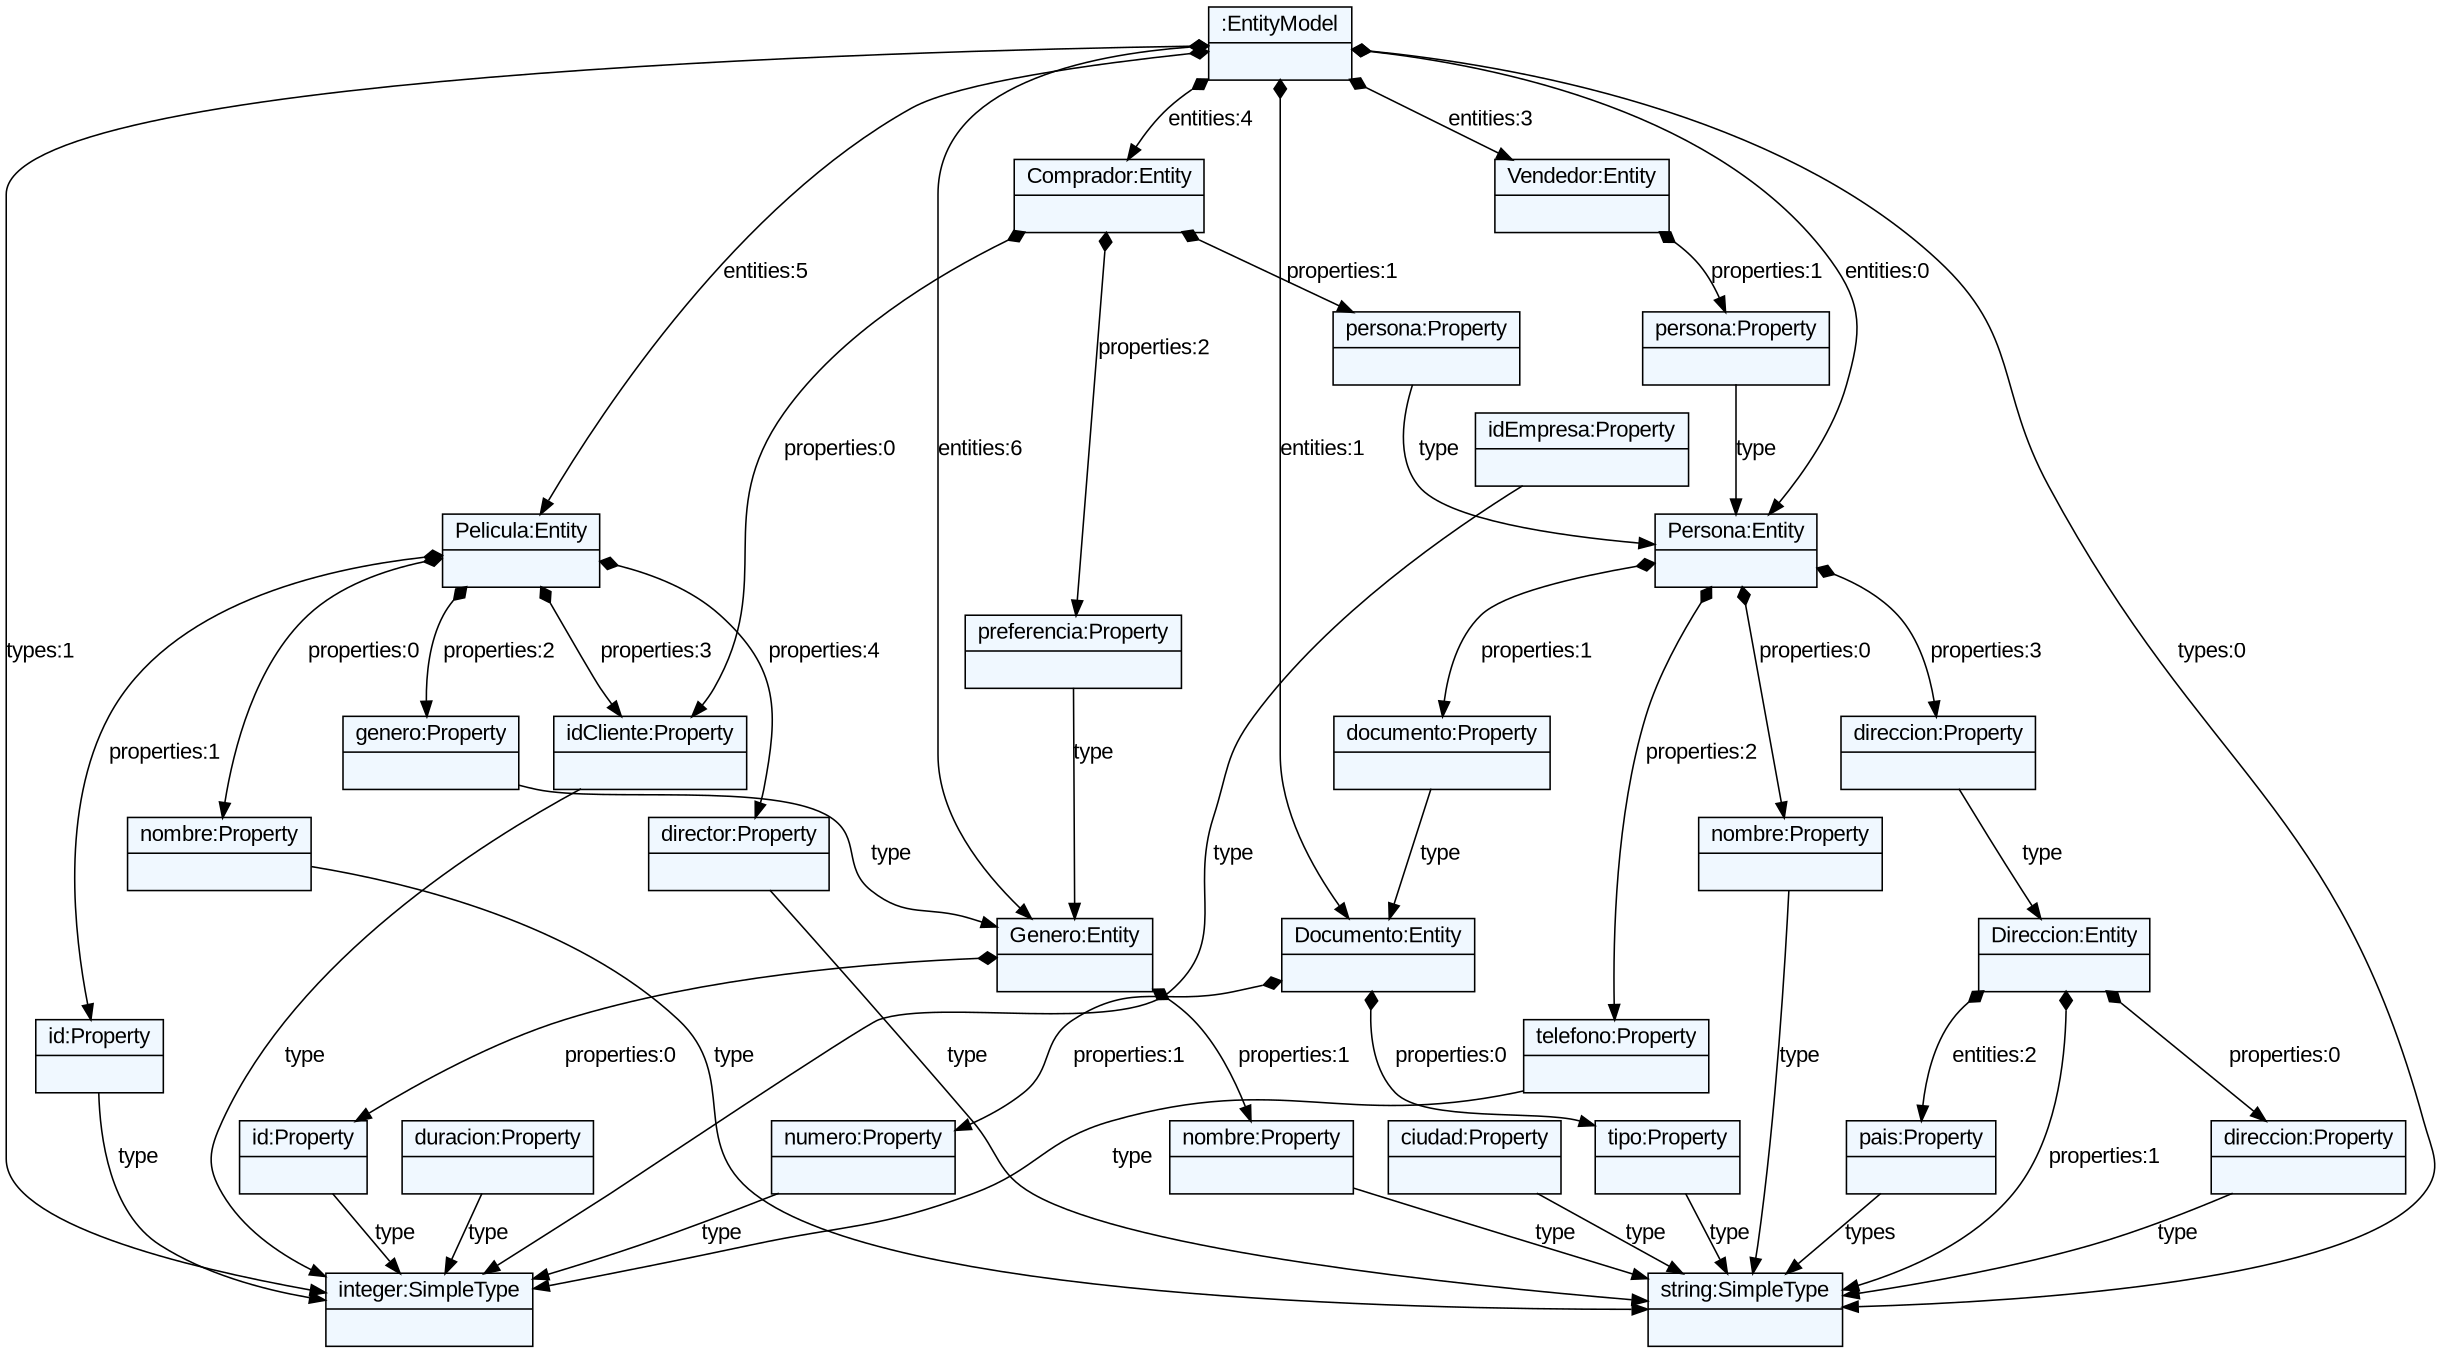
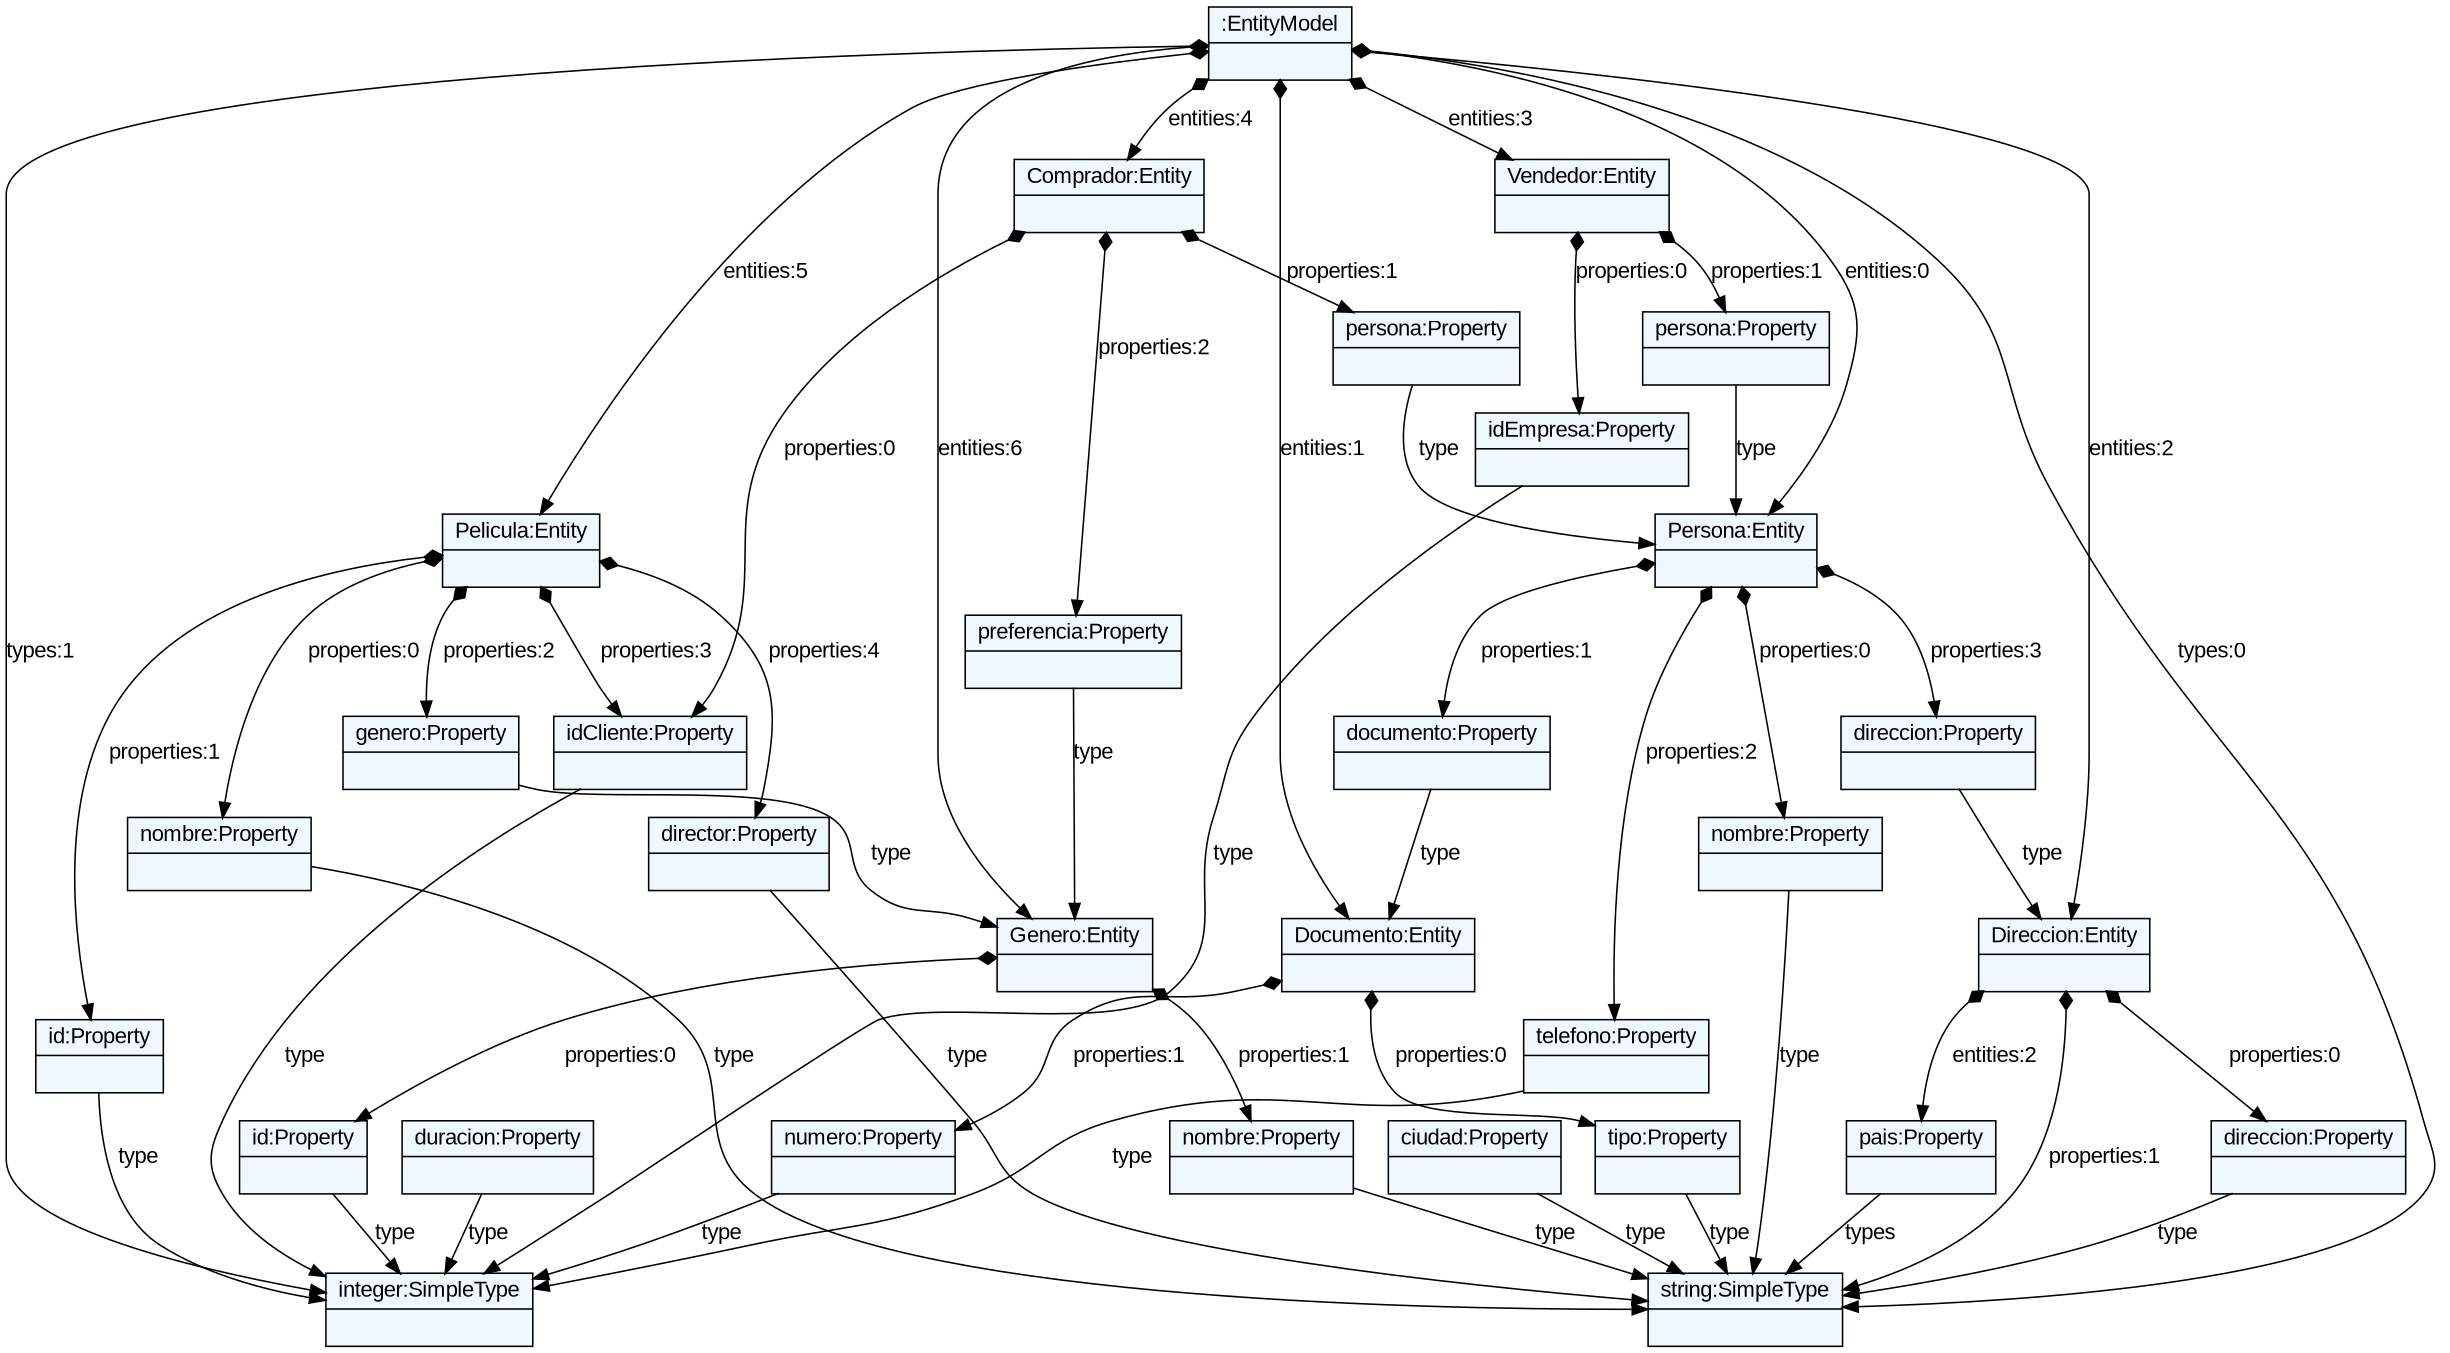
edge ":EntityModel" -- "Direccion:Entity": added, label "entities:2"
edge "Vendedor:Entity" -- "idEmpresa:Property": added, label "properties:0"
